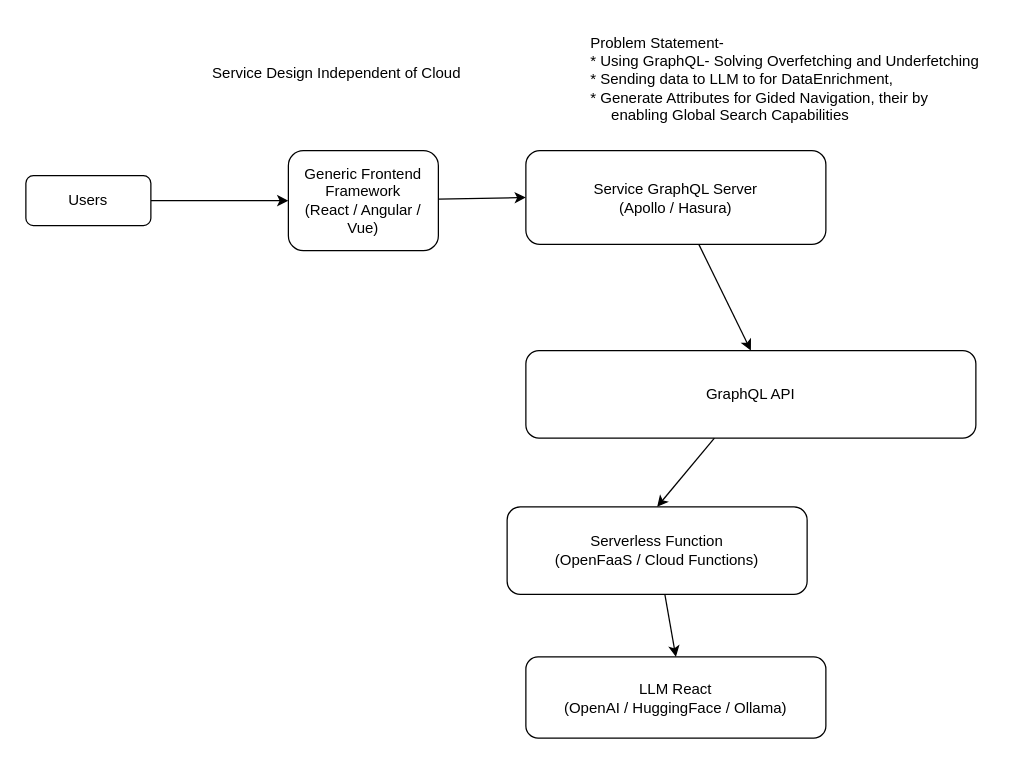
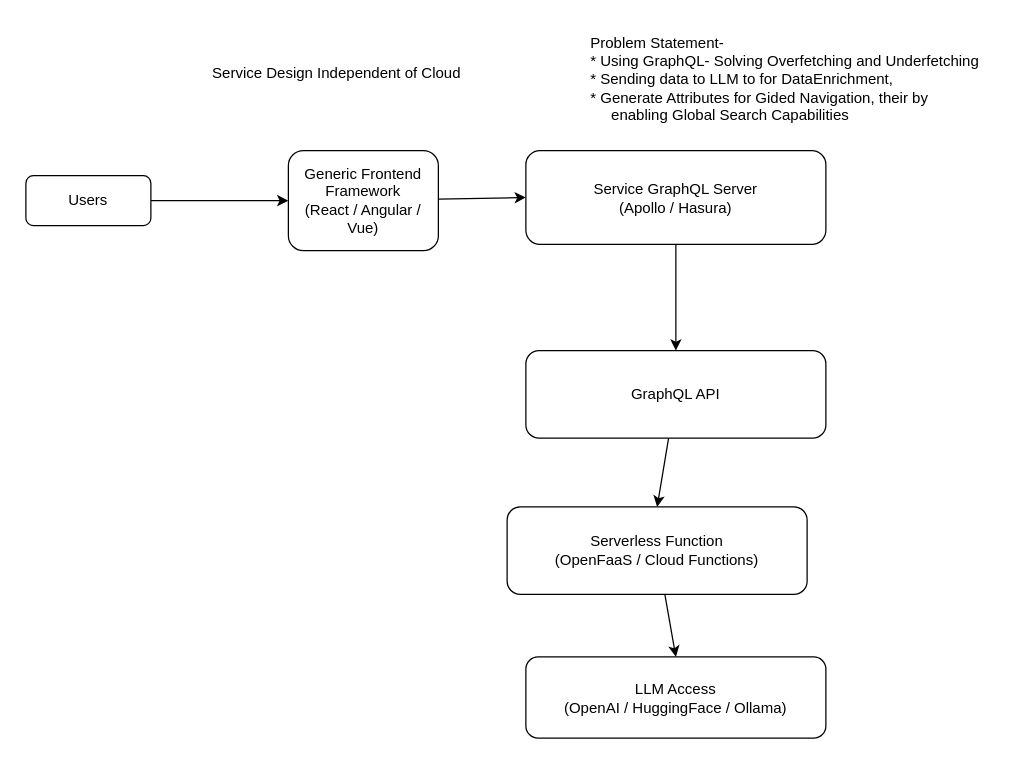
node "GraphQL API": size 450x88 -> 300x88
node "LLM React (OpenAI / HuggingFace / Ollama)": label "LLM React (OpenAI / HuggingFace / Ollama)" -> "LLM Access (OpenAI / HuggingFace / Ollama)"
